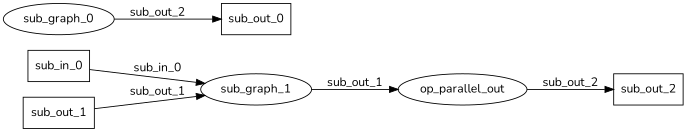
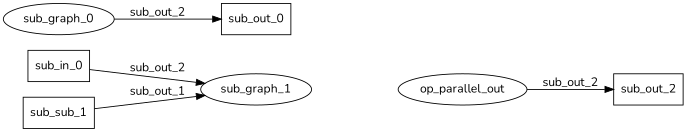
edge "sub_in_0" -> "sub_graph_1": label "sub_in_0" -> "sub_out_2"
edge "sub_graph_1" -> "op_parallel_out": removed, label "sub_out_1"
node "sub_out_1": label "sub_out_1" -> "sub_sub_1"
